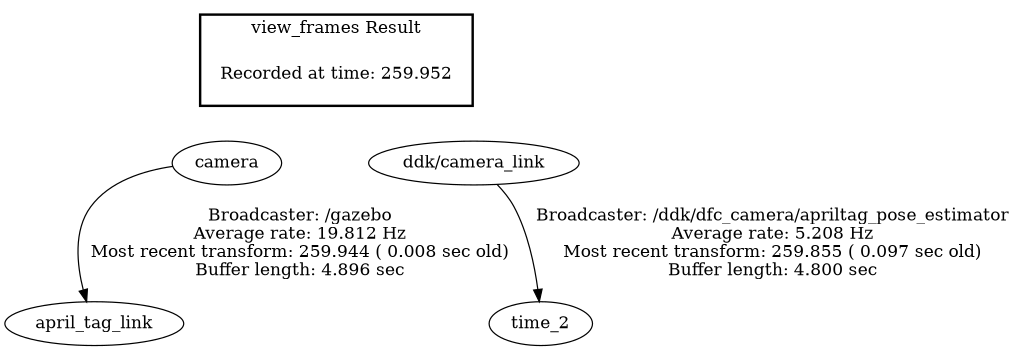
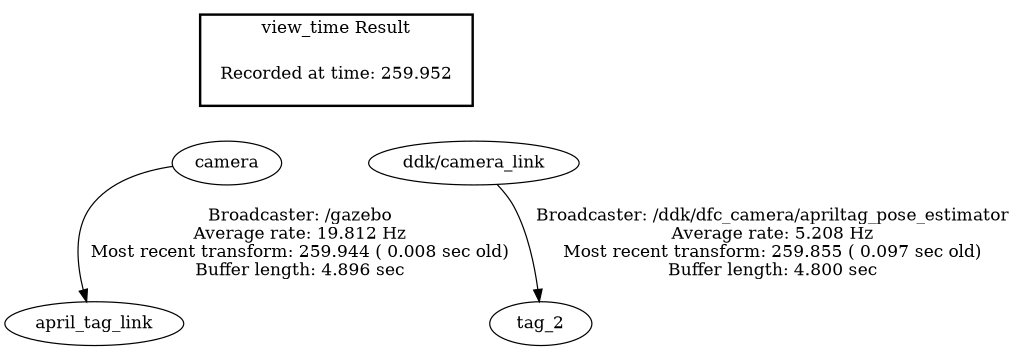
cluster "view_frames Result": label "view_frames Result" -> "view_time Result"
node "time_2": label "time_2" -> "tag_2"
